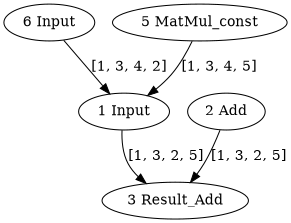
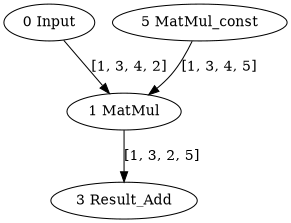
node "6 Input": label "6 Input" -> "0 Input"
node "1 Input": label "1 Input" -> "1 MatMul"
node "2 Add": removed
